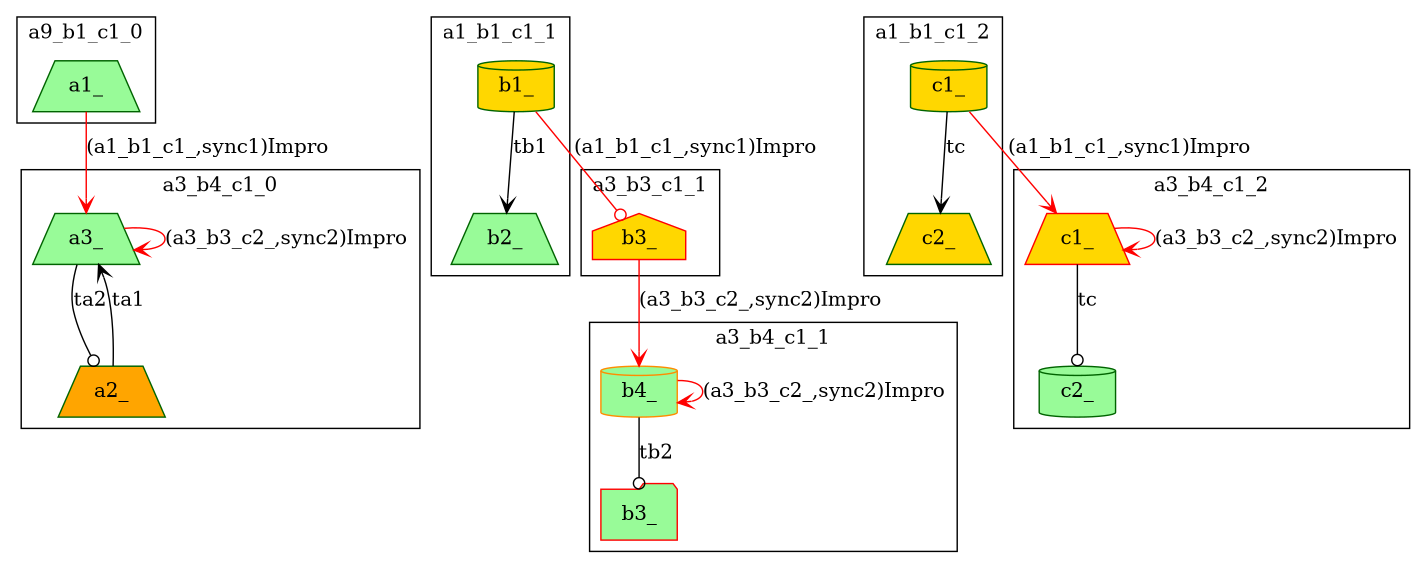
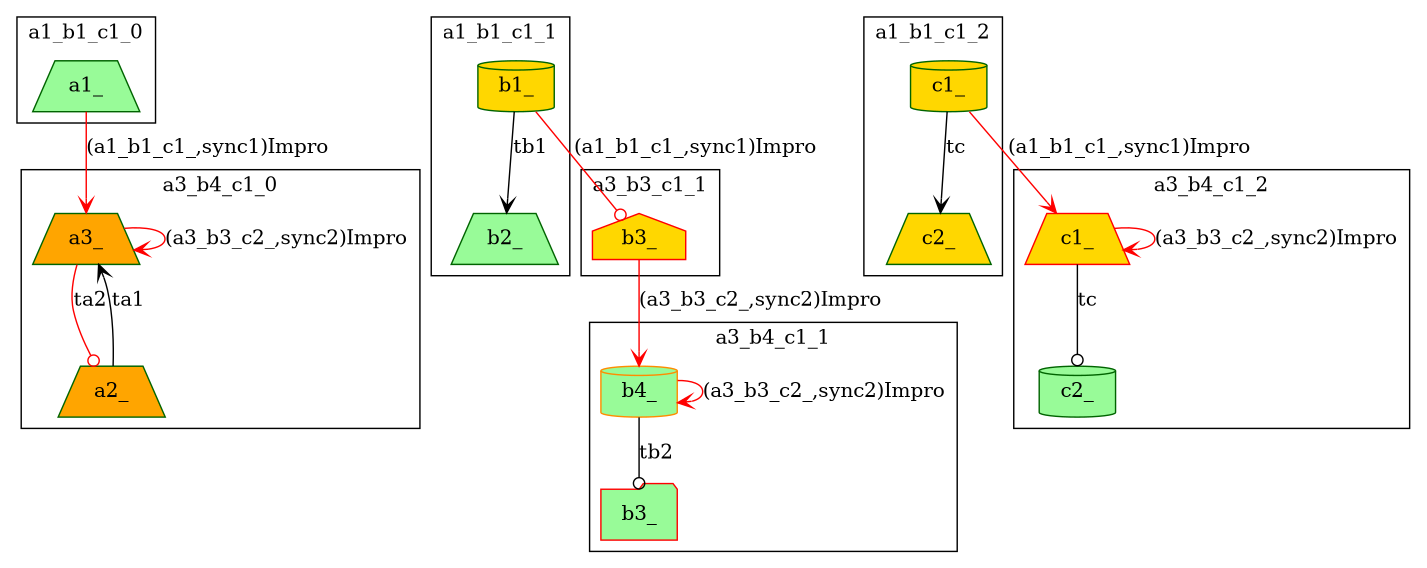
cluster "a9_b1_c1_0": label "a9_b1_c1_0" -> "a1_b1_c1_0"
node "a3_": fillcolor palegreen -> orange
edge "a3_" -> "a2_": color black -> red
